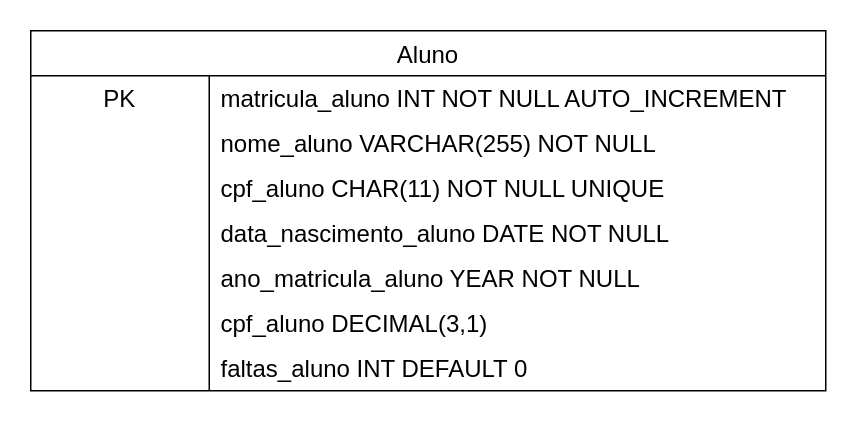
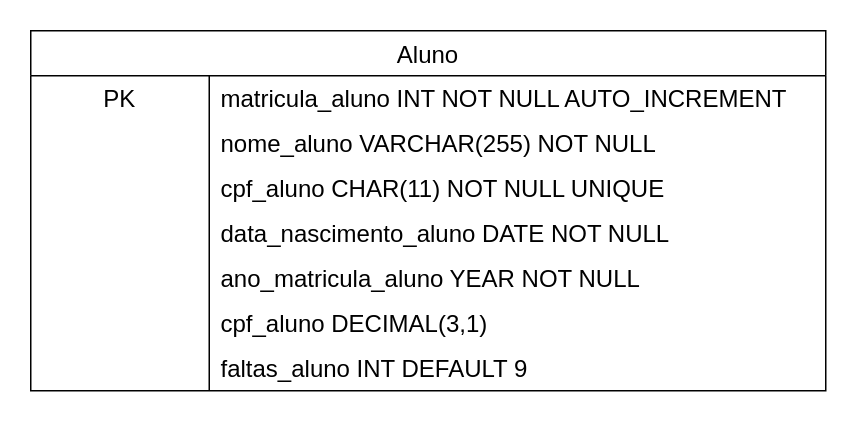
node "faltas_aluno INT DEFAULT 0": label "faltas_aluno INT DEFAULT 0" -> "faltas_aluno INT DEFAULT 9"
